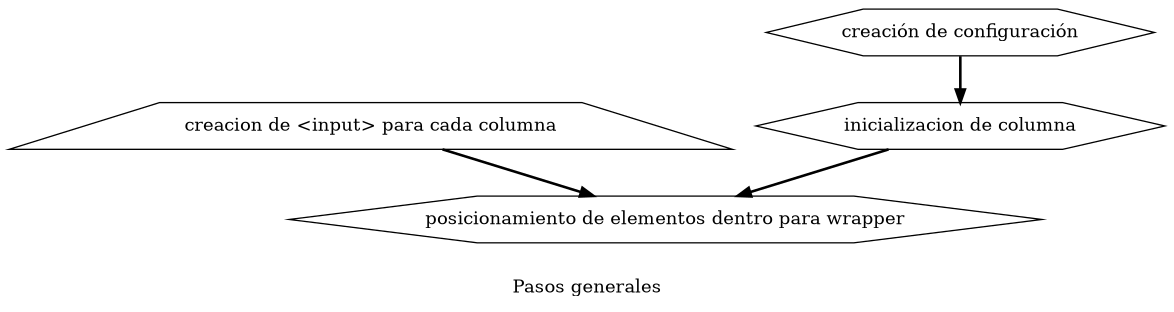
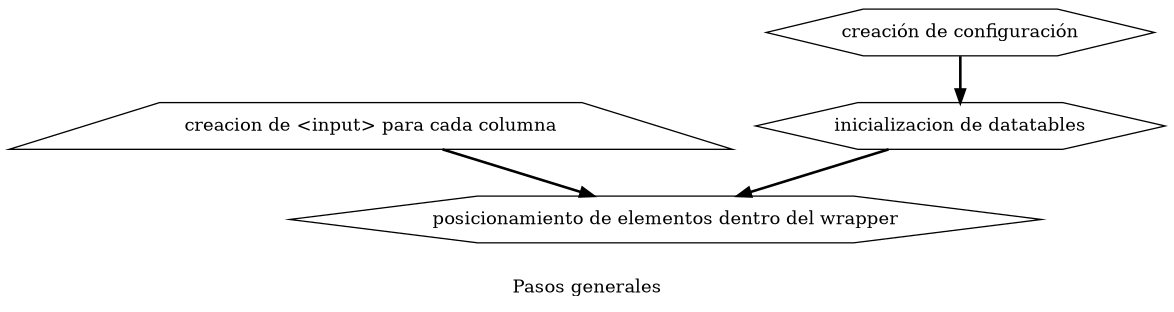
node "inicializacion de columna": label "inicializacion de columna" -> "inicializacion de datatables"
node "posicionamiento de elementos dentro para wrapper": label "posicionamiento de elementos dentro para wrapper" -> "posicionamiento de elementos dentro del wrapper"
